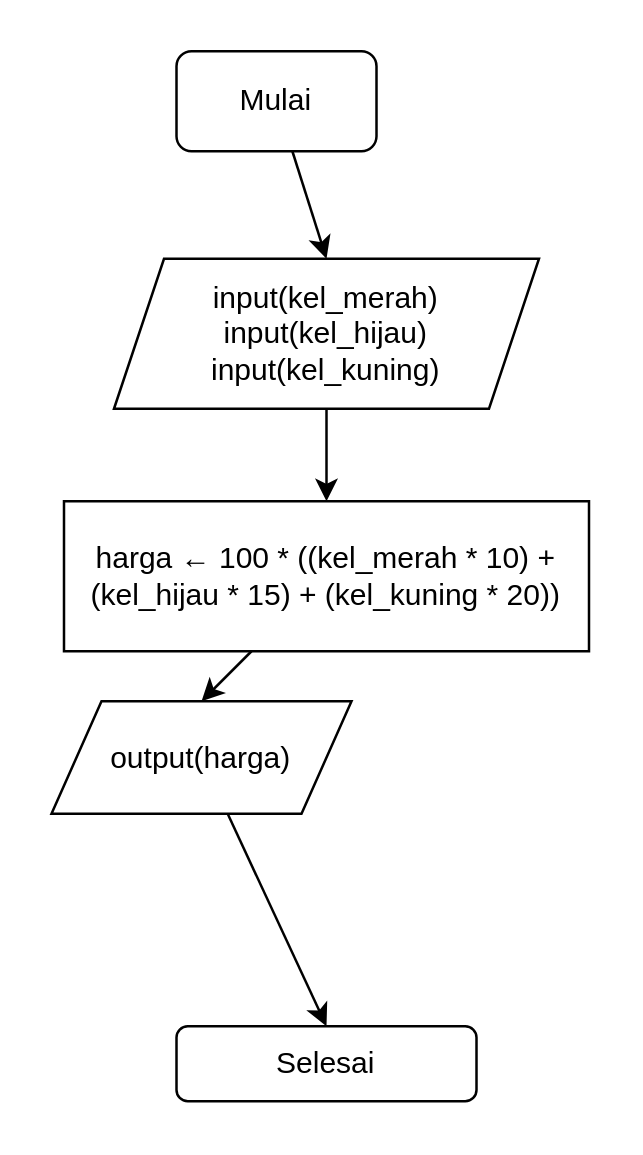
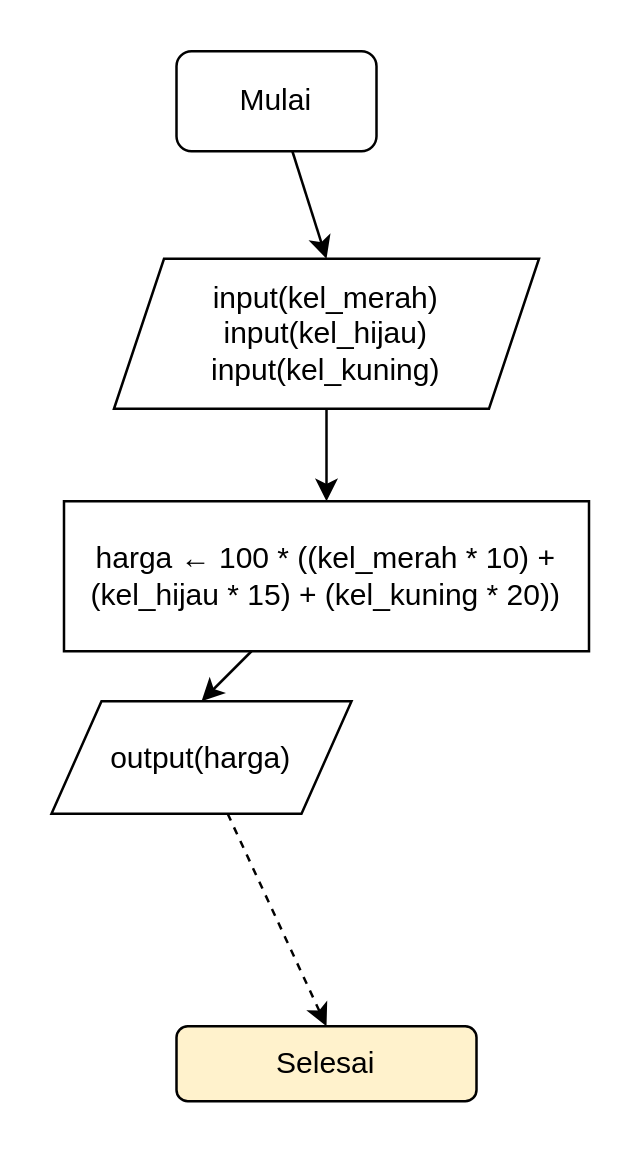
edge "output(harga)" -> "Selesai": style solid -> dashed
node "Selesai": fillcolor #ffffff -> #fff2cc
